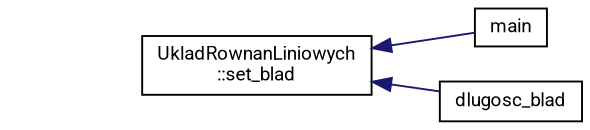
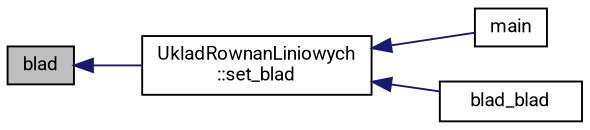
node "blad": added
node "dlugosc_blad": label "dlugosc_blad" -> "blad_blad"
